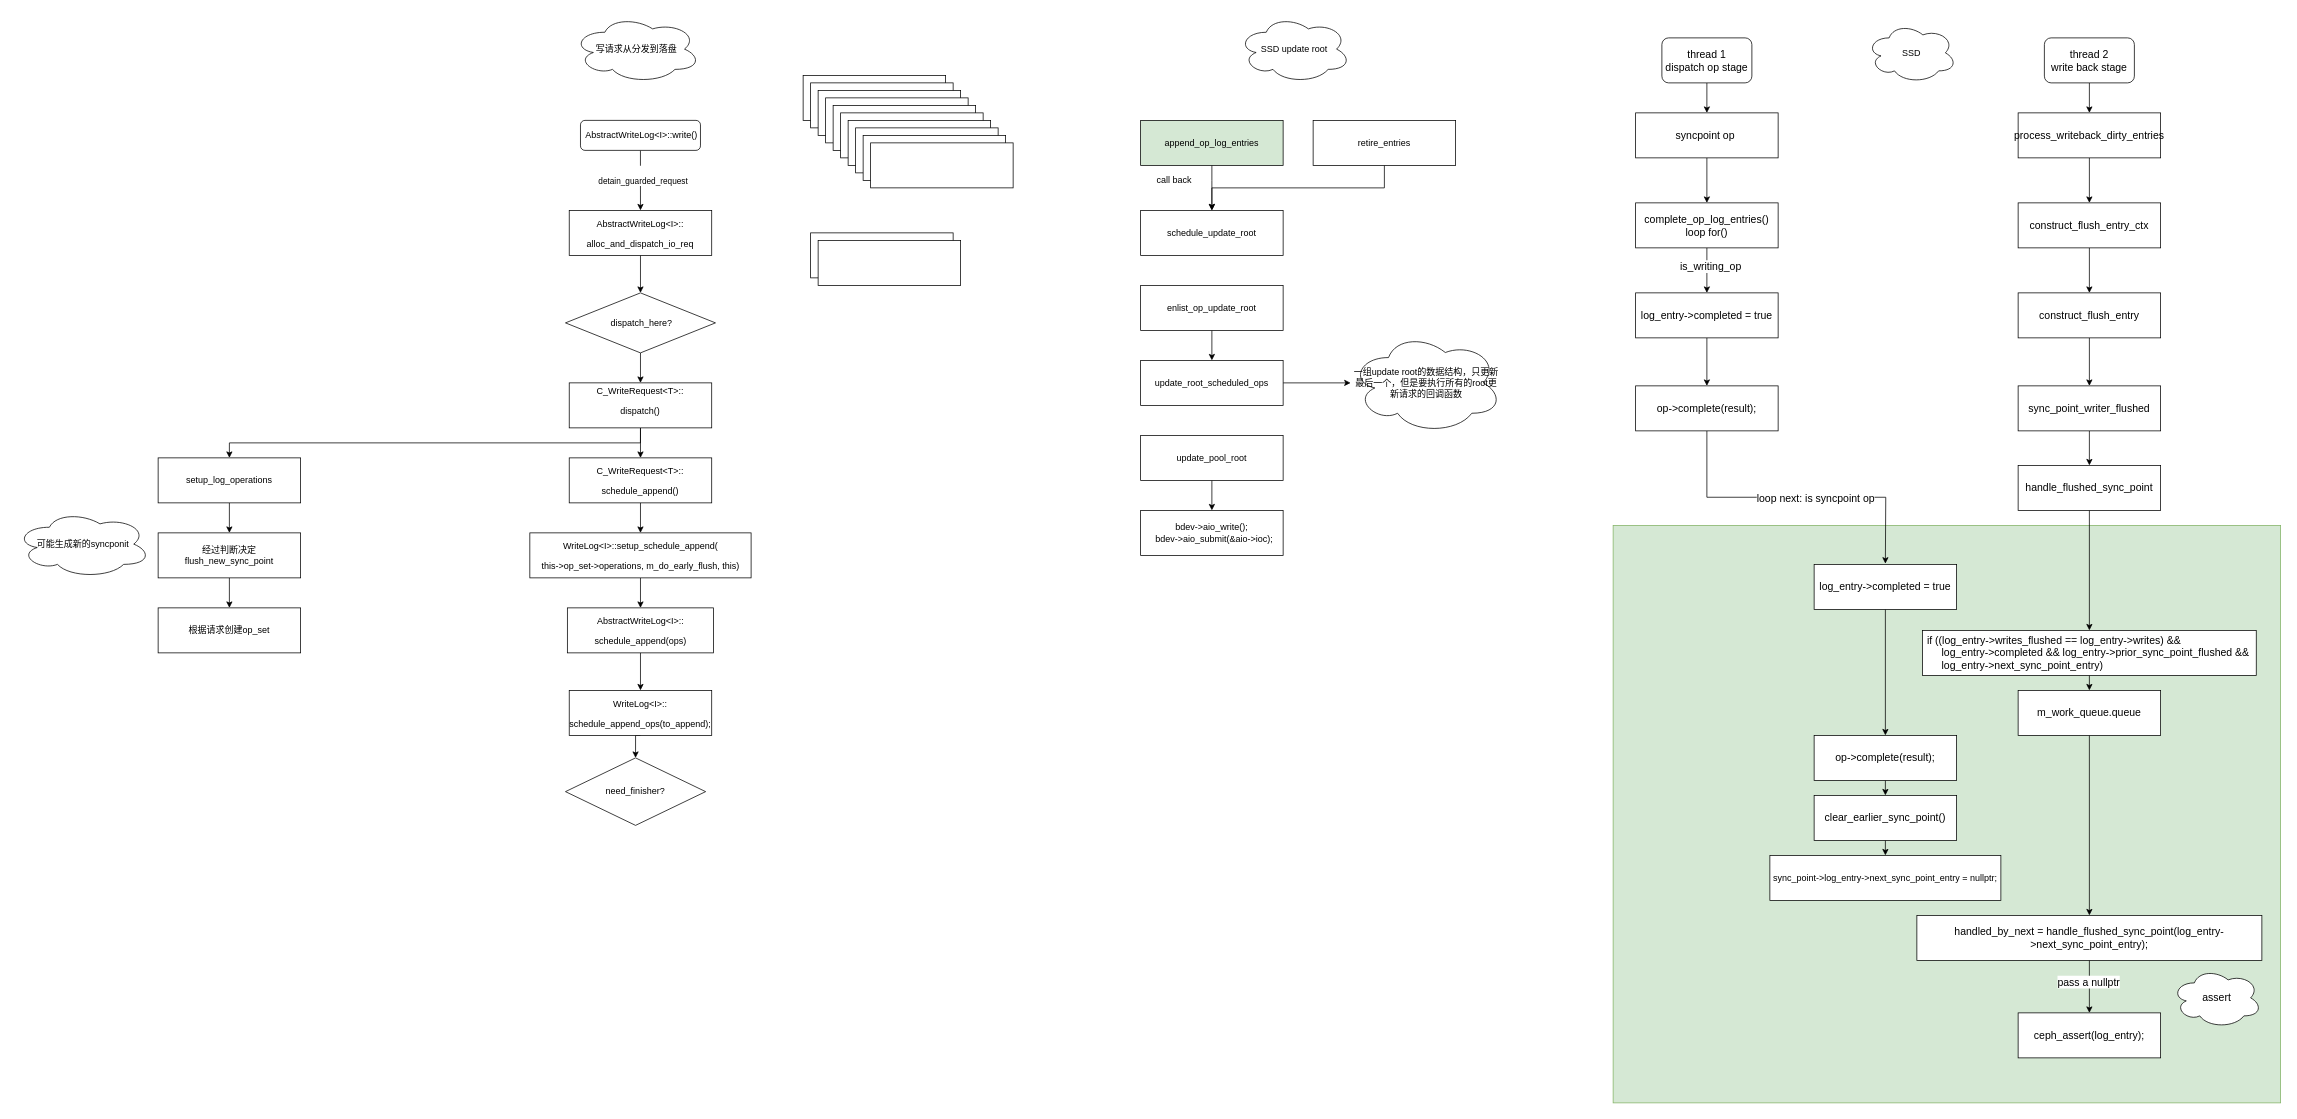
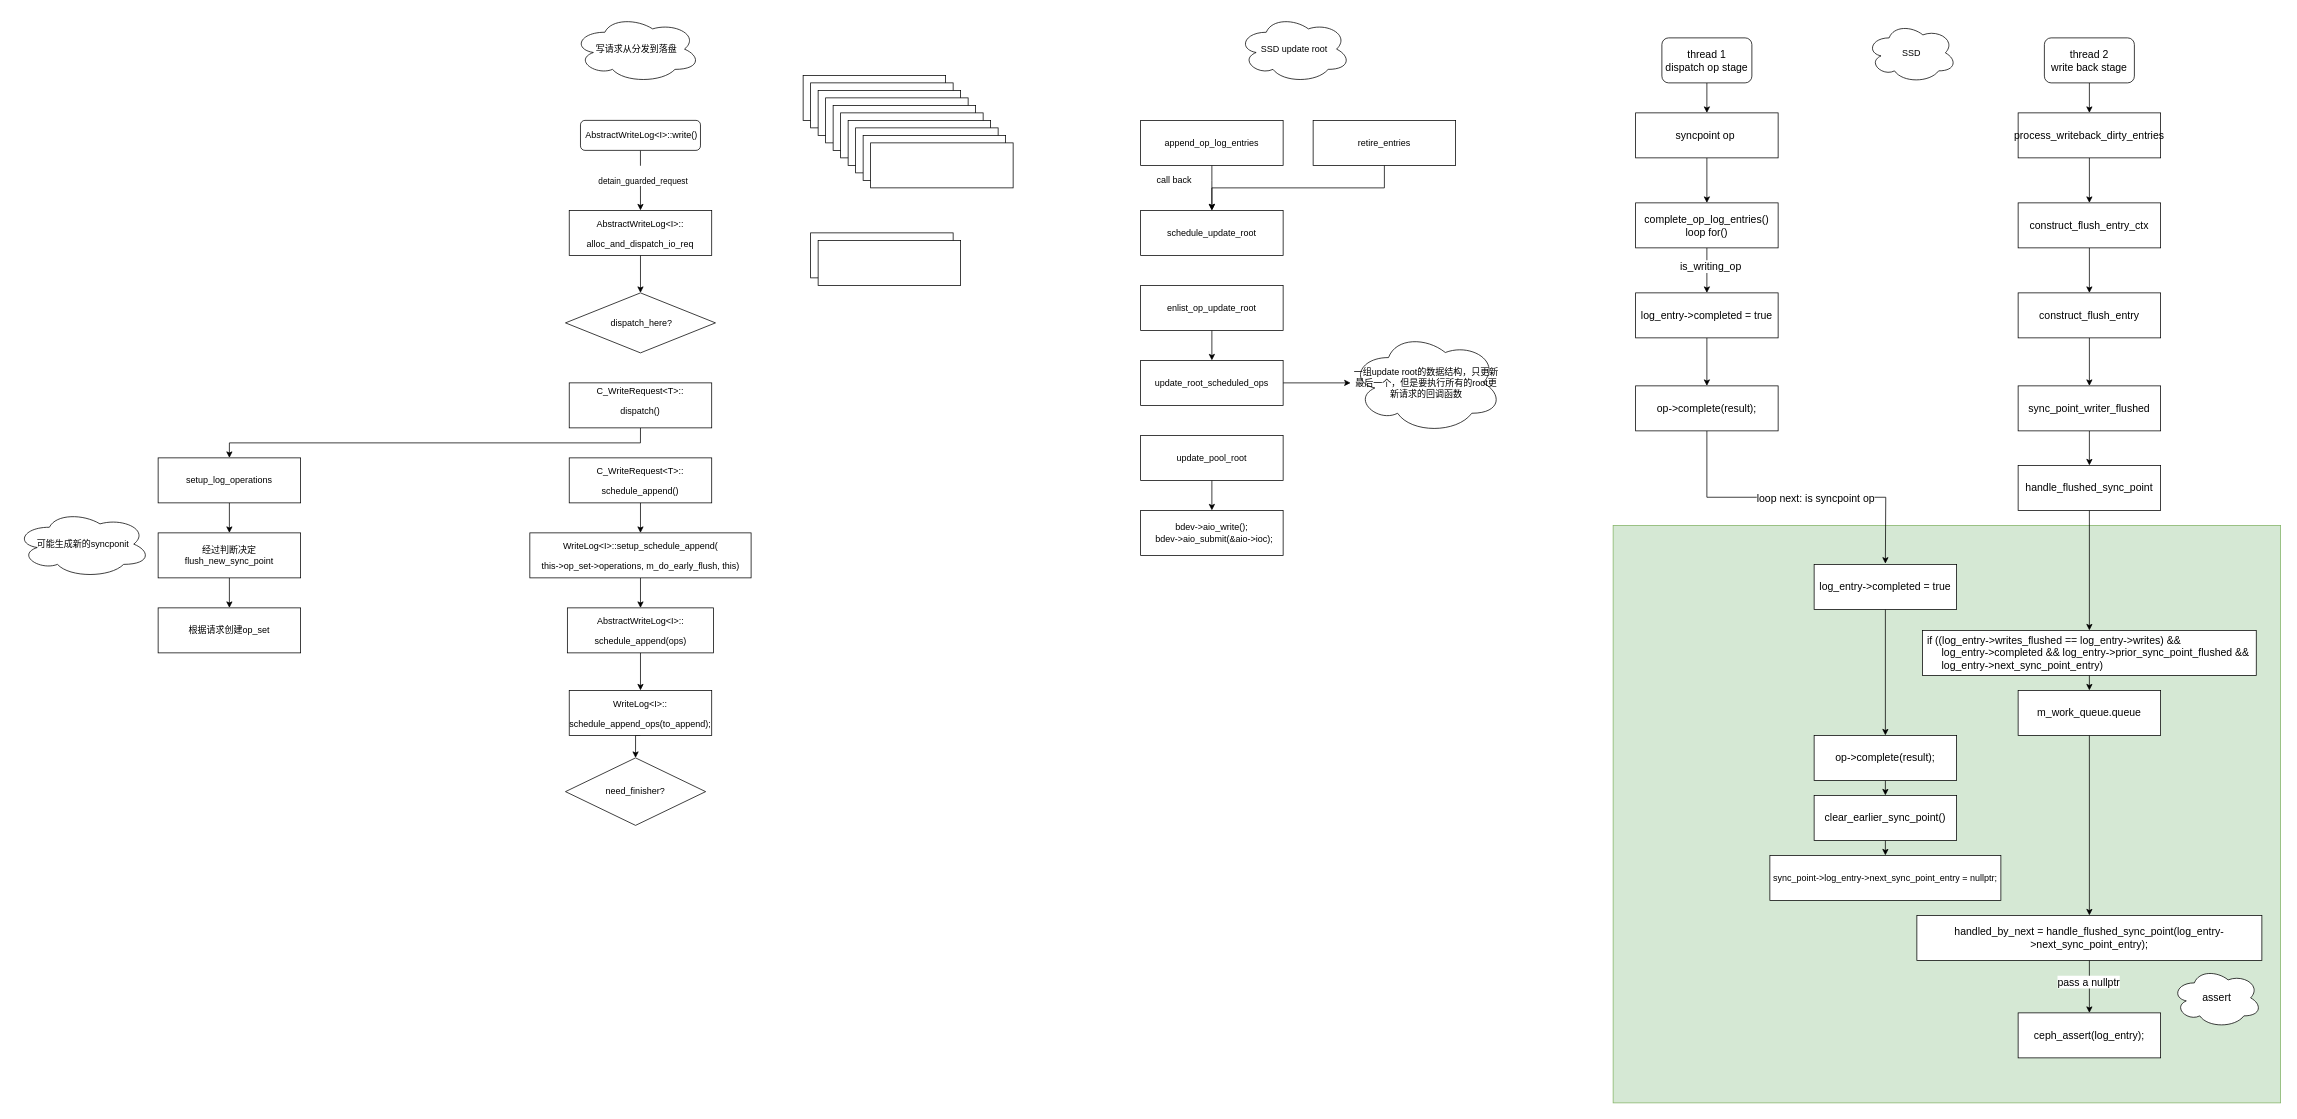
node "append_op_log_entries": fillcolor #d5e8d4 -> #ffffff
edge "dispatch_here?" -> "C_WriteRequest<T>:: dispatch()": removed
edge "C_WriteRequest<T>:: dispatch()" -> "C_WriteRequest<T>:: schedule_append()": removed
